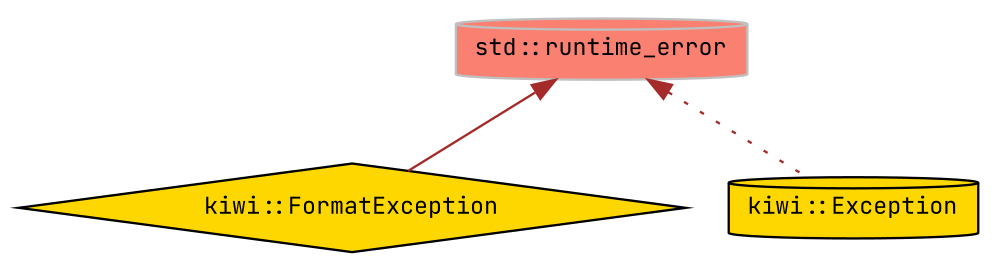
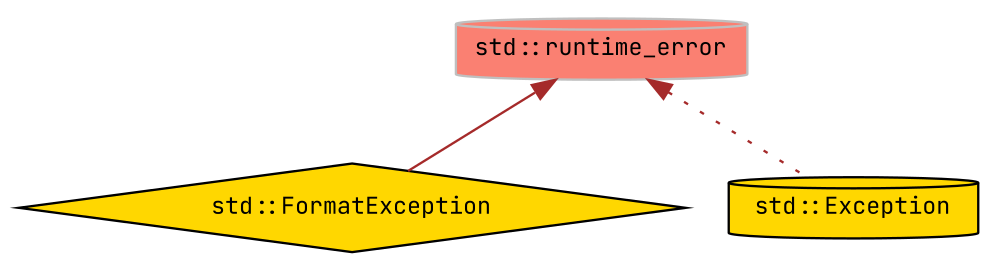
node "kiwi::FormatException": label "kiwi::FormatException" -> "std::FormatException"
node "kiwi::Exception": label "kiwi::Exception" -> "std::Exception"
